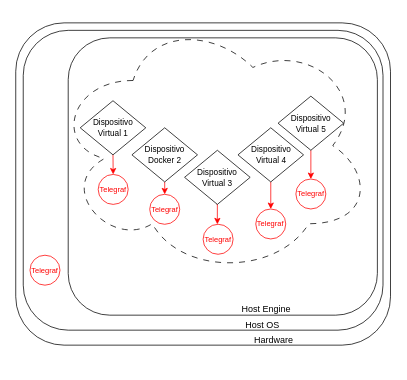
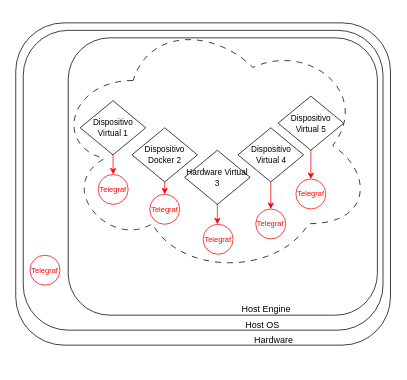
node "Dispositivo Virtual 3": label "Dispositivo Virtual 3" -> "Hardware Virtual 3"
